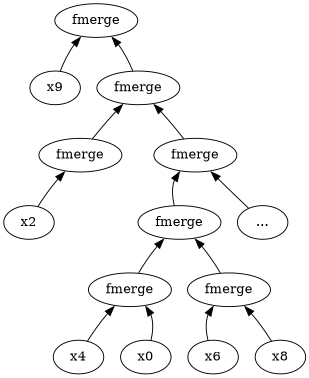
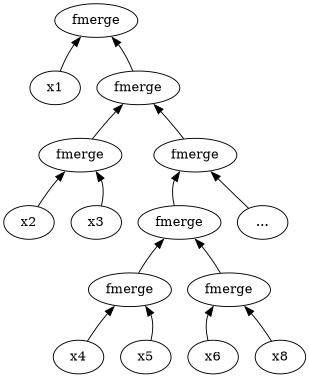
node "x9": label "x9" -> "x1"
node "x3": added
node "x0": label "x0" -> "x5"
